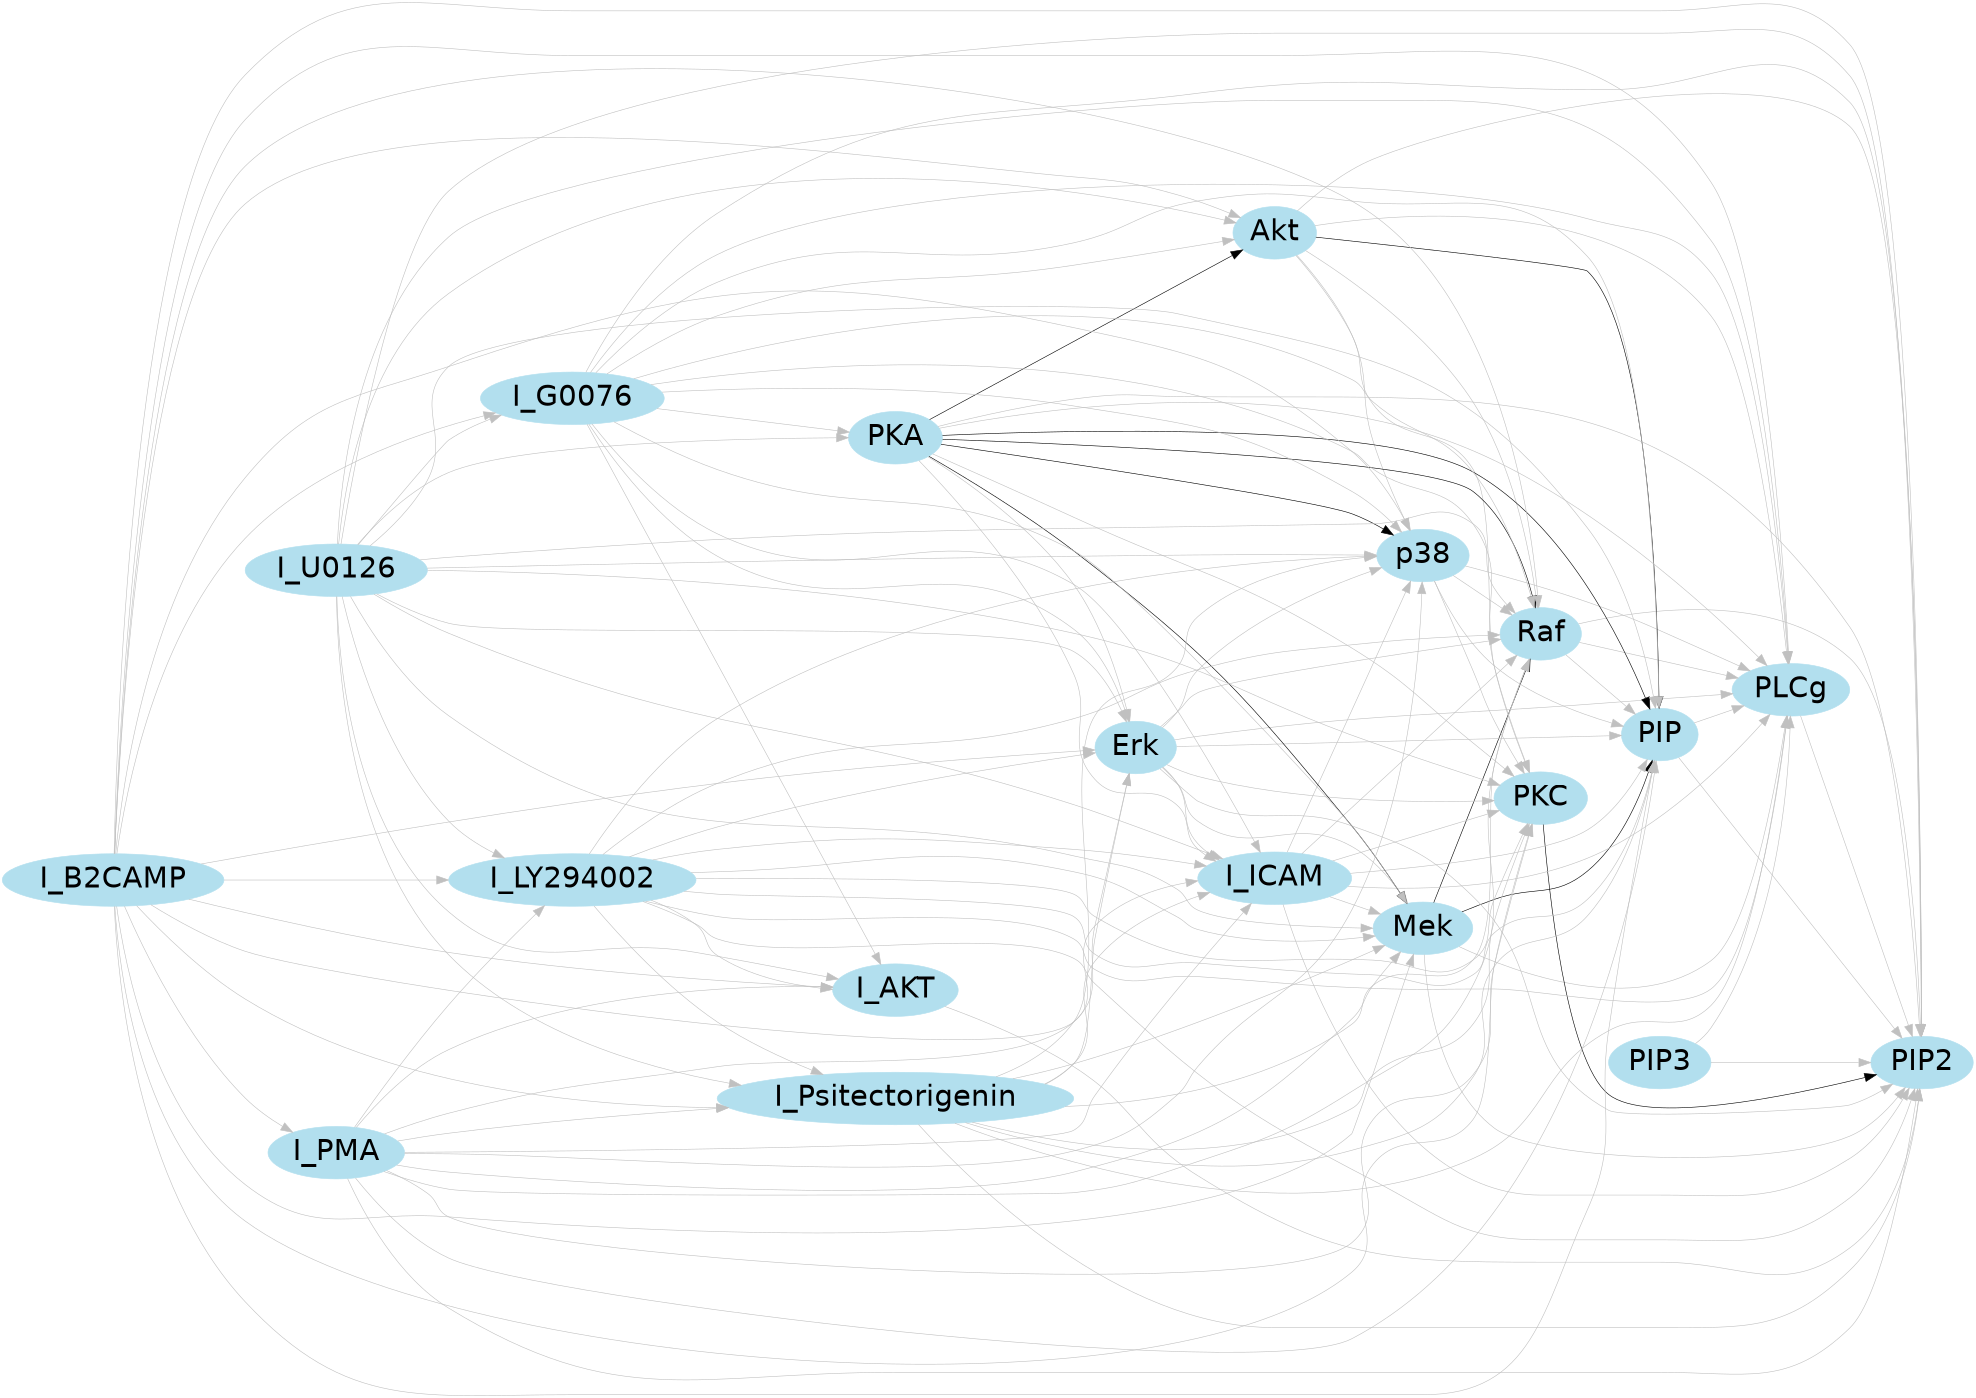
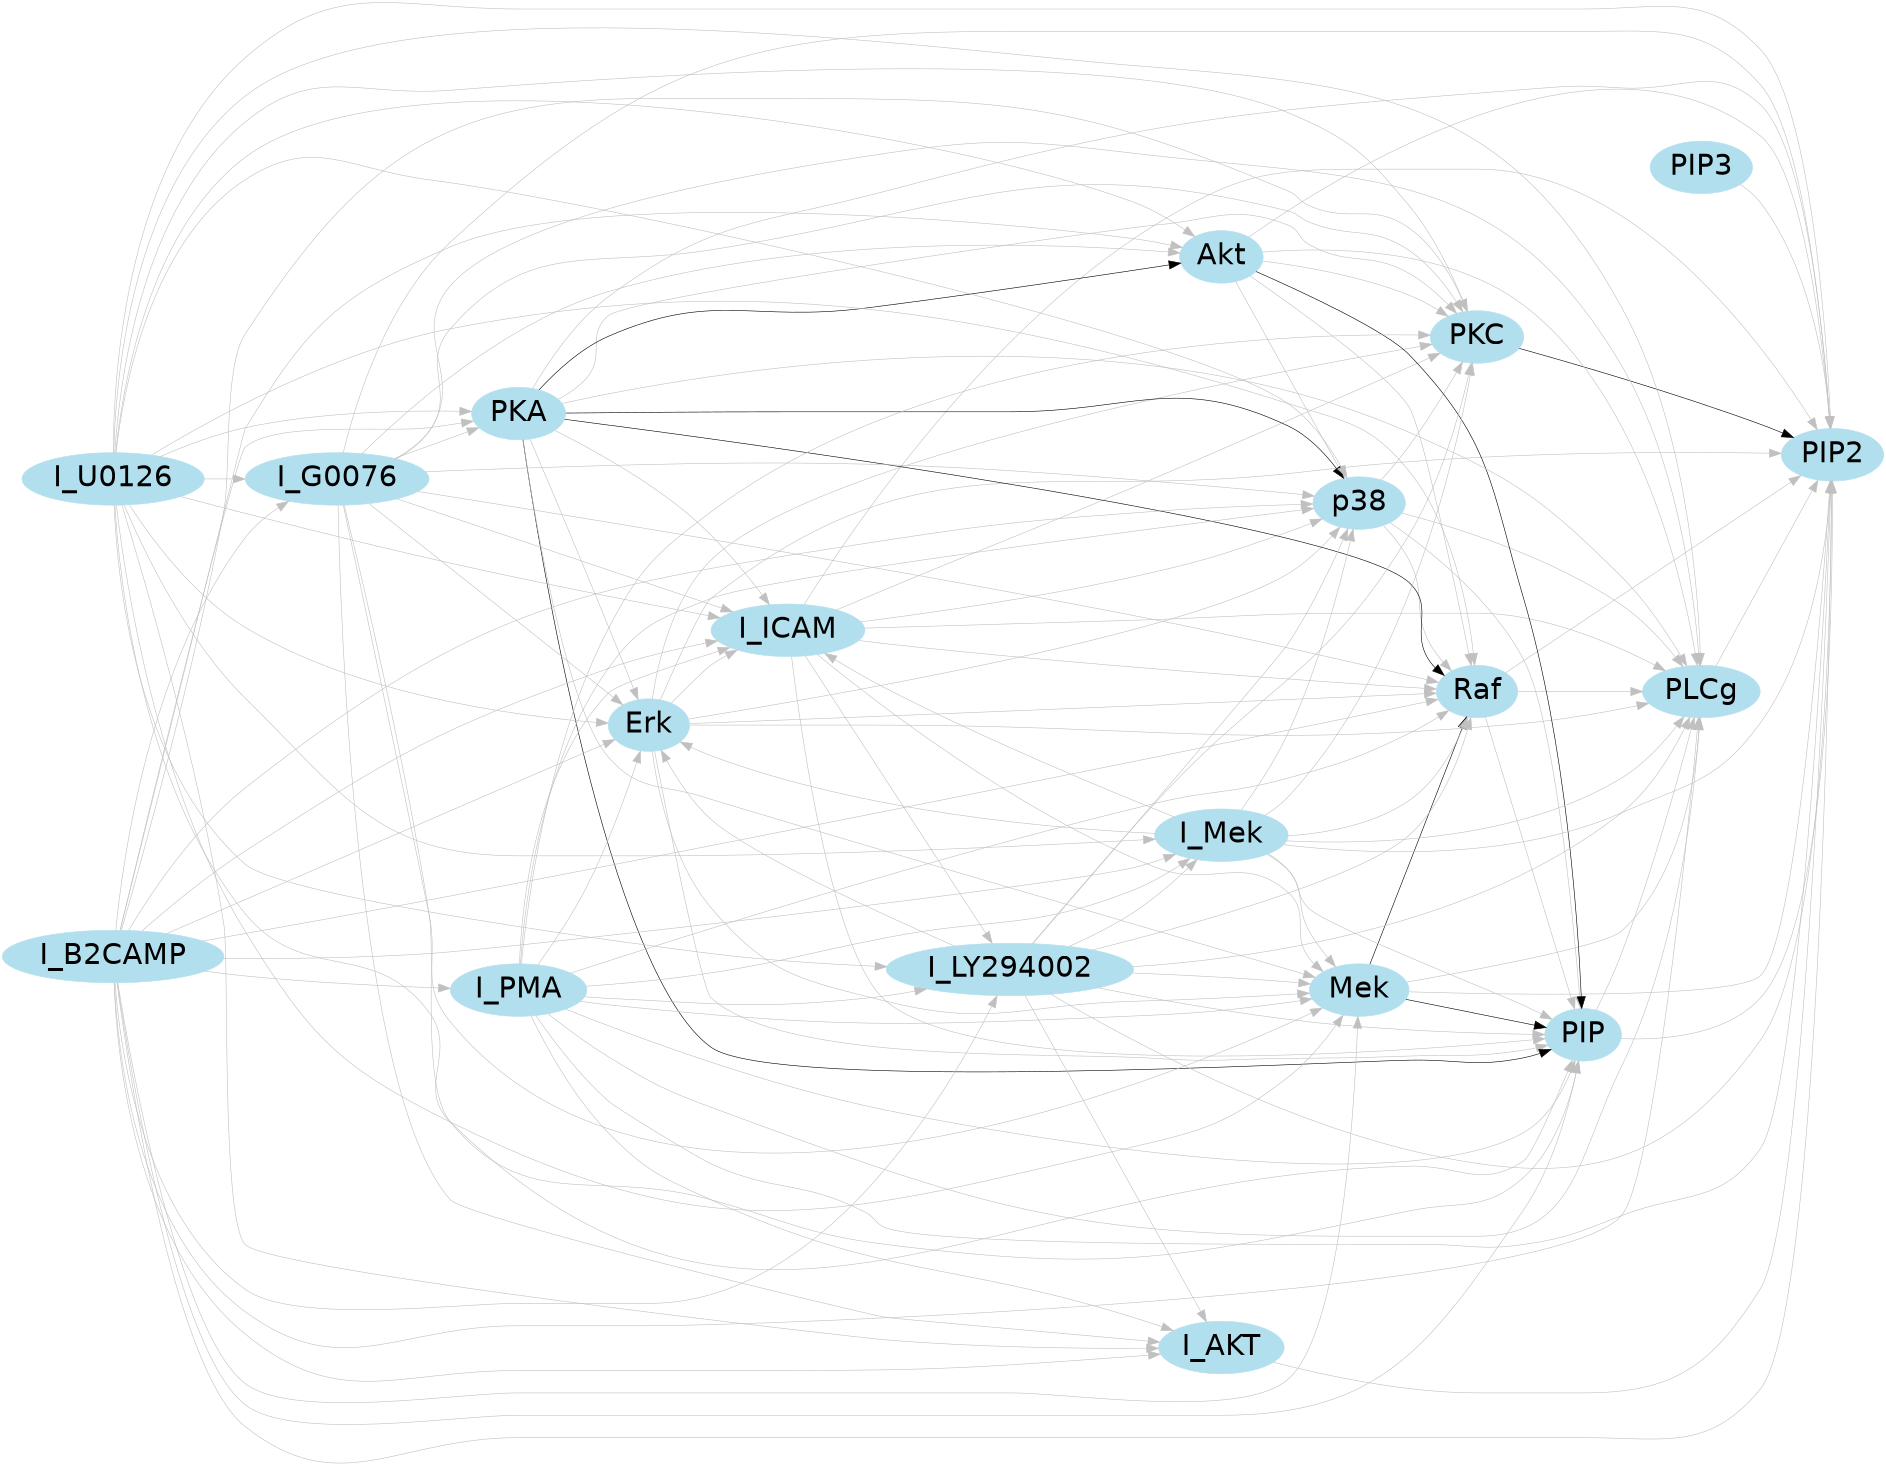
edge "I_B2CAMP" -> "PKA": added
edge "PKA" -> "Mek": color black -> grey
edge "I_LY294002" -> "I_ICAM": reversed
edge "PIP3" -> "PLCg": now "I_PMA" -> "PLCg"
node "I_Psitectorigenin": label "I_Psitectorigenin" -> "I_Mek"
